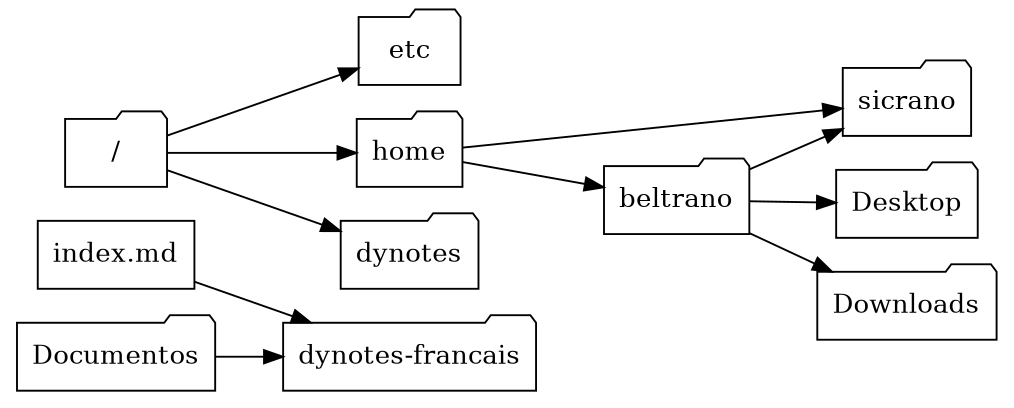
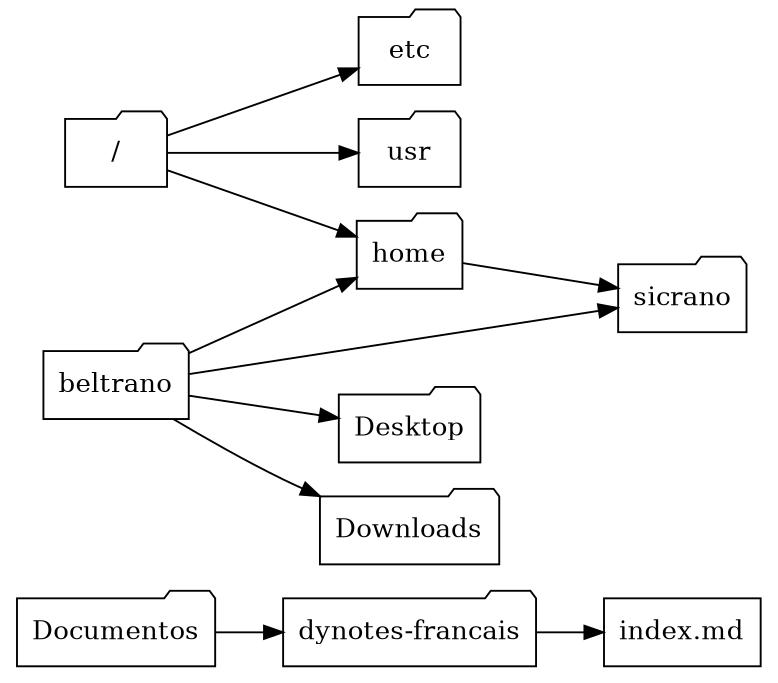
edge "home" -> "beltrano": reversed
node "dynotes": label "dynotes" -> "usr"
edge "index.md" -> "dynotes-francais": reversed
